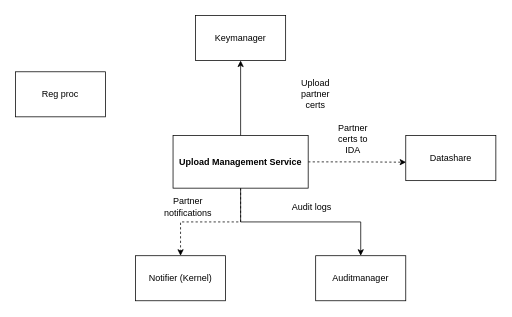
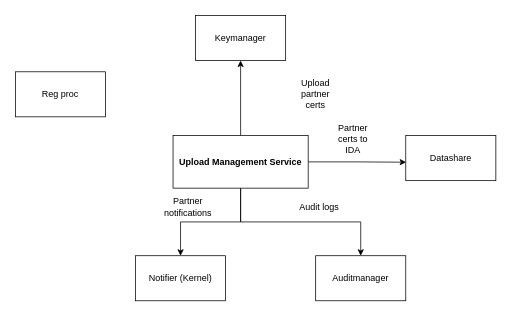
edge "Upload Management Service" -> "Datashare": style dashed -> solid
node "Audit logs": moved (312, 207) -> (319, 207)
edge "Upload Management Service" -> "Notifier (Kernel)": style dashed -> solid
